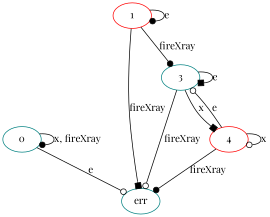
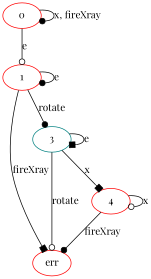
edge "1" -> "3": label "fireXray" -> "rotate"
edge "4" -> "3": removed, label "e"
node "0": color teal -> red
edge "3" -> "err": label "fireXray" -> "rotate"
edge "0" -> "err": now "0" -> "1"
node "err": color teal -> red
